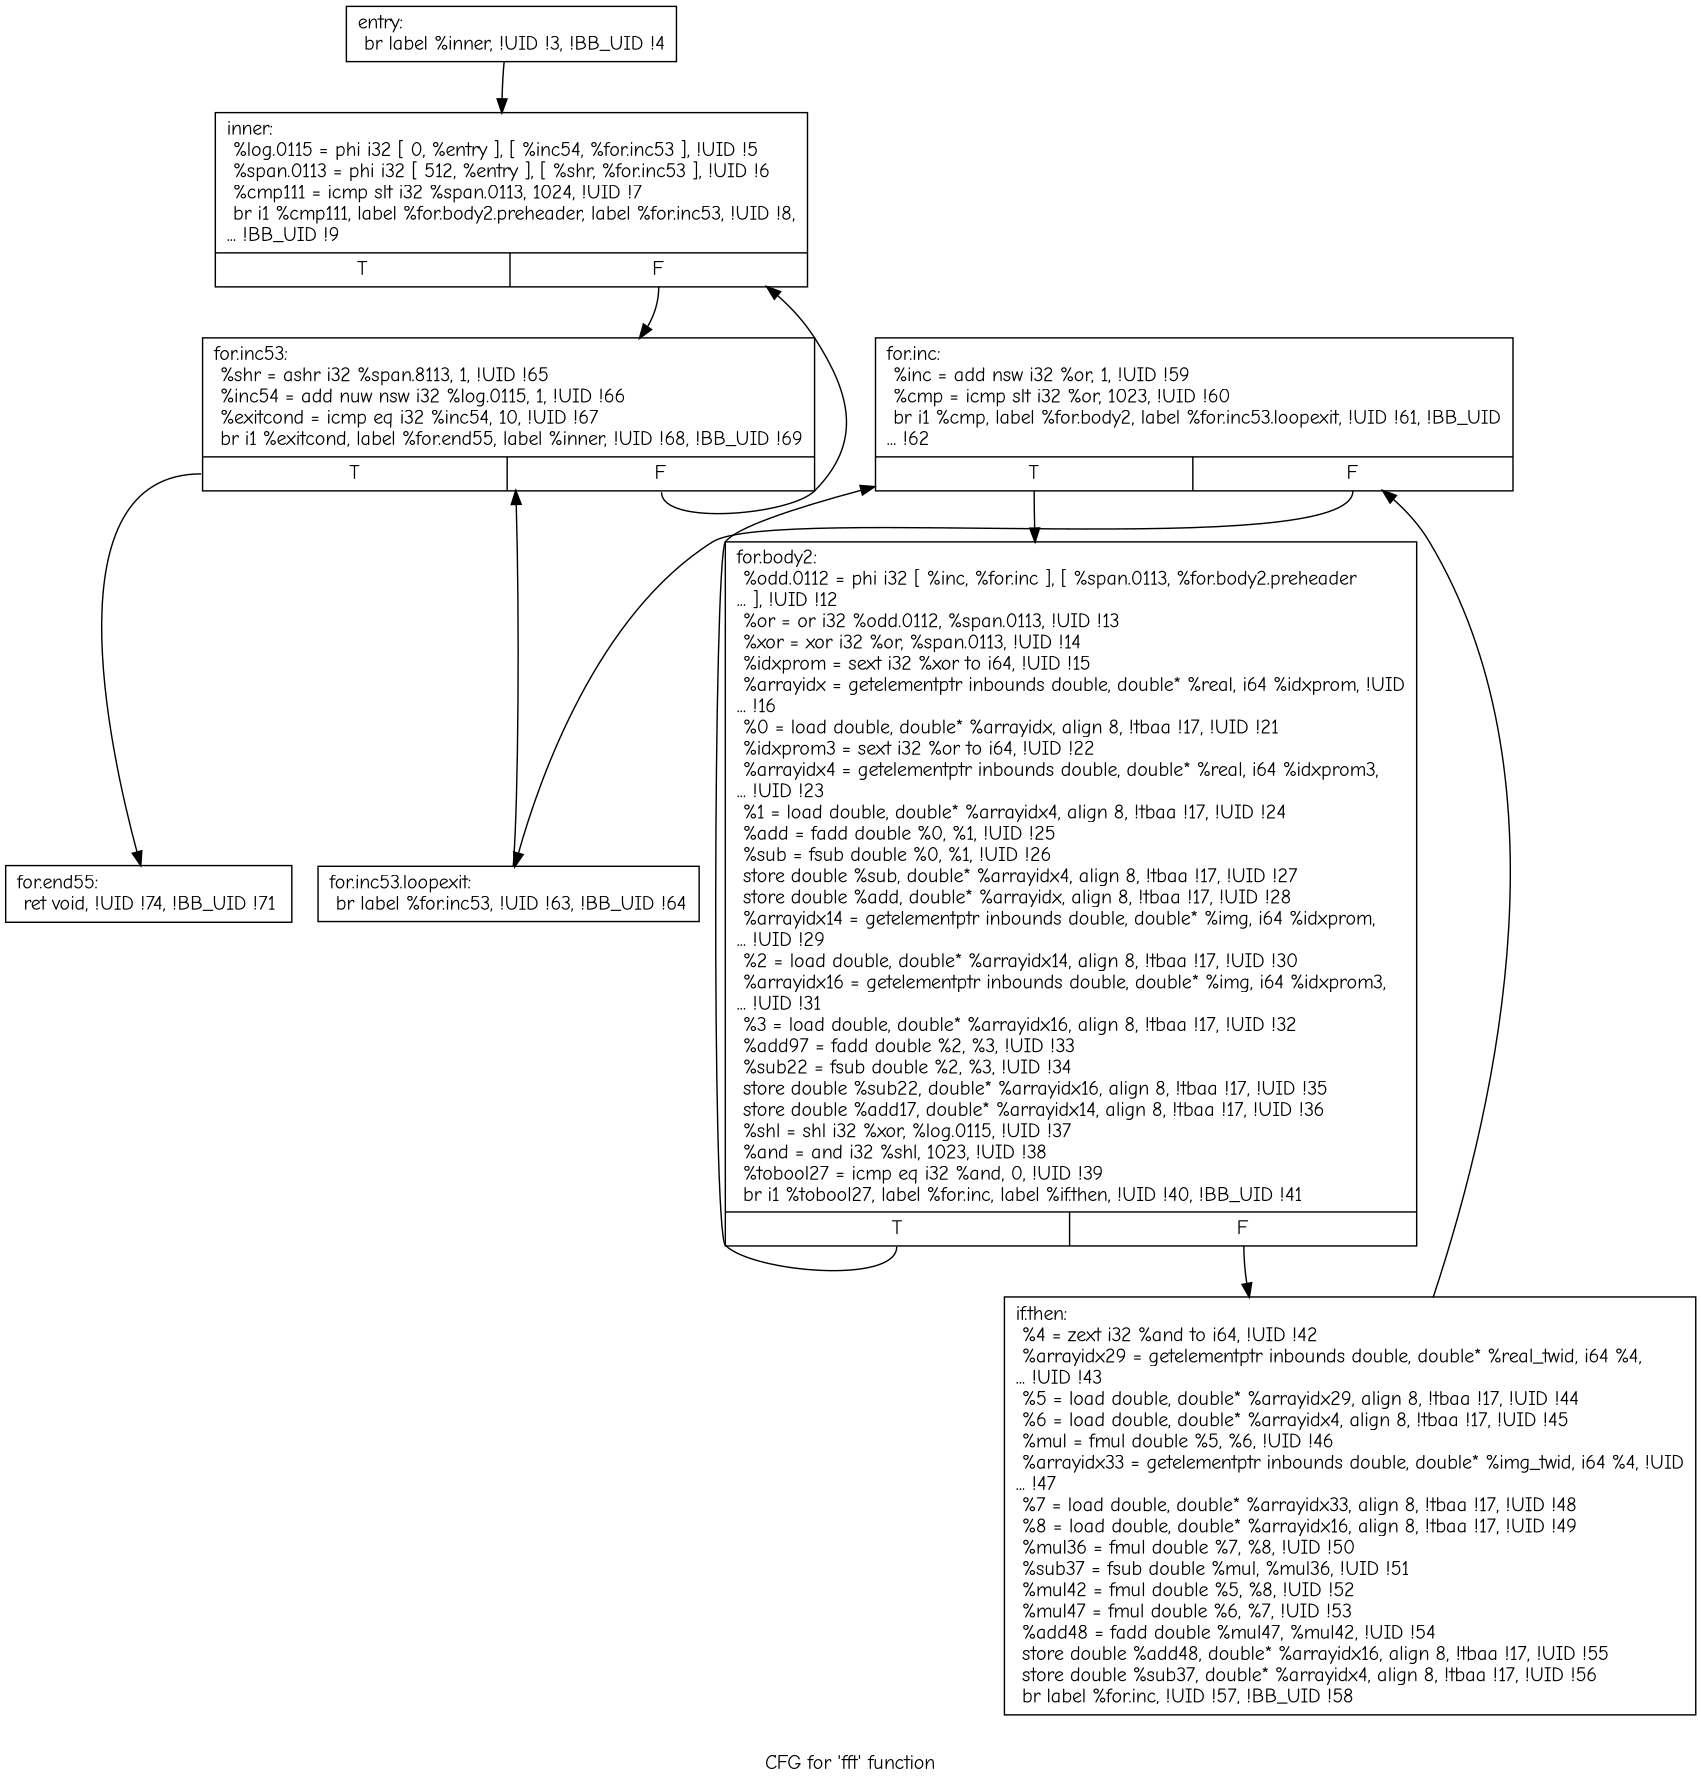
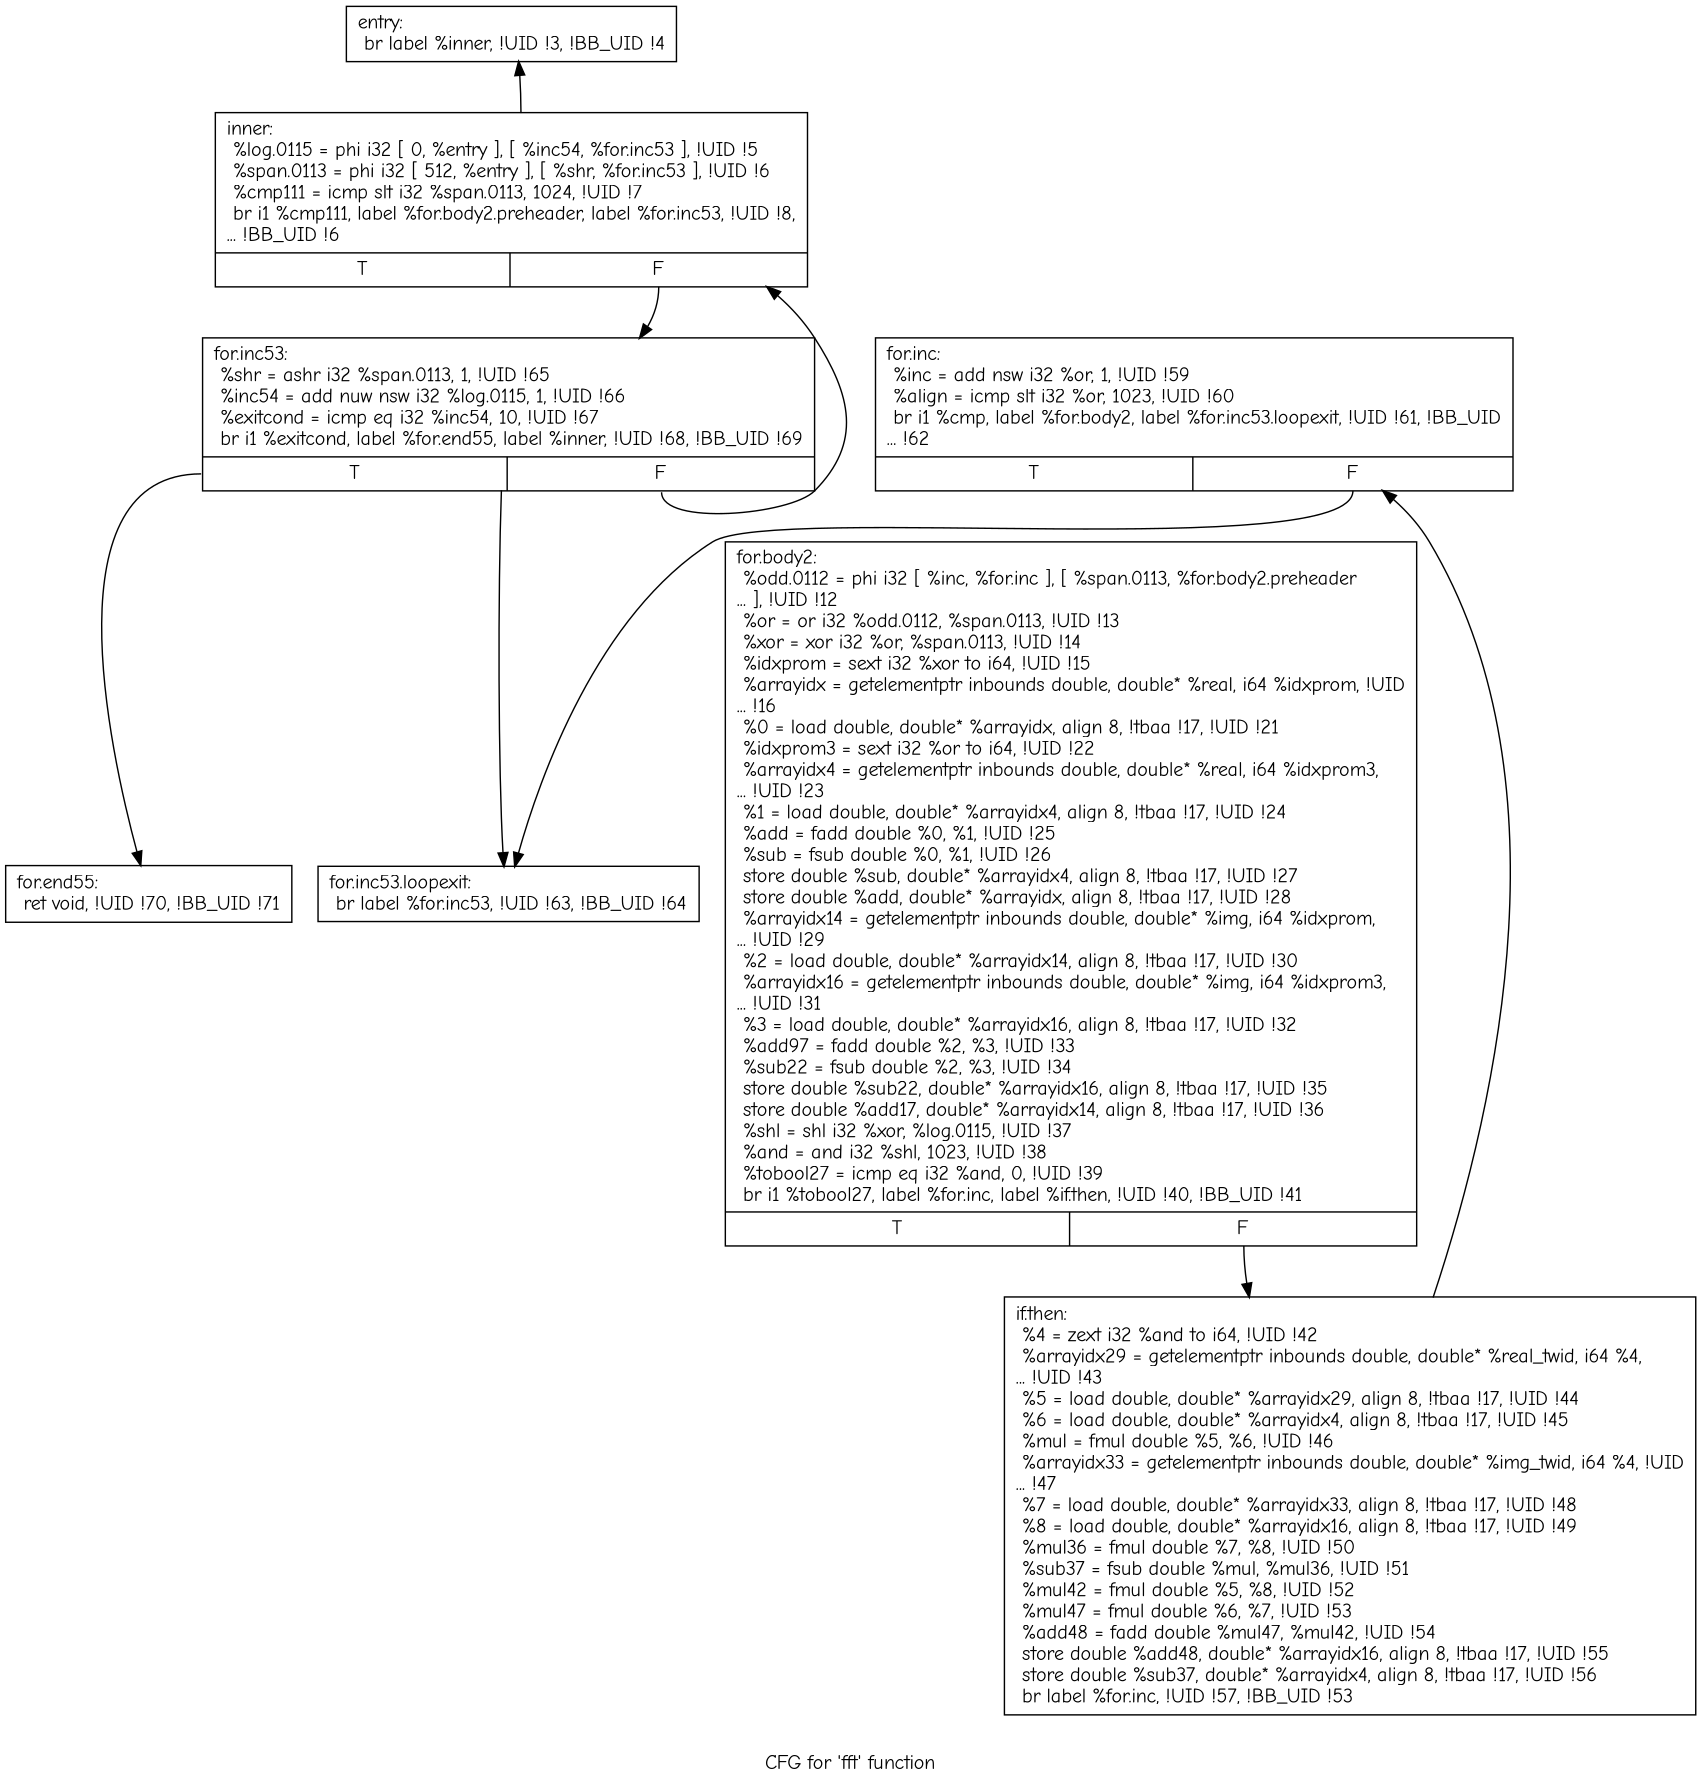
edge "entry:" -> "inner:": reversed
node "inner:": text "... !BB_UID !9" -> "... !BB_UID !6"
node "for.inc53:": text "%shr = ashr i32 %span.8113, 1, !UID !65" -> "%shr = ashr i32 %span.0113, 1, !UID !65"
node "for.inc:": text "%cmp = icmp slt i32 %or, 1023, !UID !60" -> "%align = icmp slt i32 %or, 1023, !UID !60"
edge "for.inc:" -> "for.body2:": removed
edge "for.inc53.loopexit:" -> "for.inc53:": reversed
node "for.end55:": text "ret void, !UID !74, !BB_UID !71" -> "ret void, !UID !70, !BB_UID !71"
edge "for.body2:" -> "for.inc:": removed
node "if.then:": text "br label %for.inc, !UID !57, !BB_UID !58" -> "br label %for.inc, !UID !57, !BB_UID !53"
